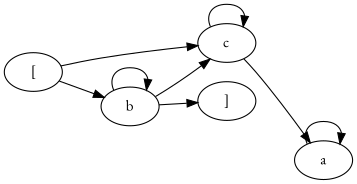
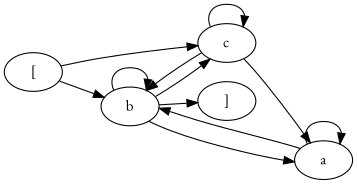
edge "c" -> "b": added
edge "a" -> "b": added
edge "b" -> "a": added
